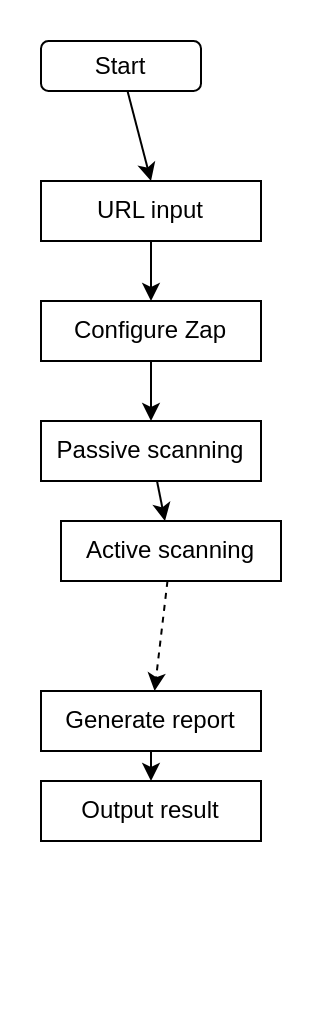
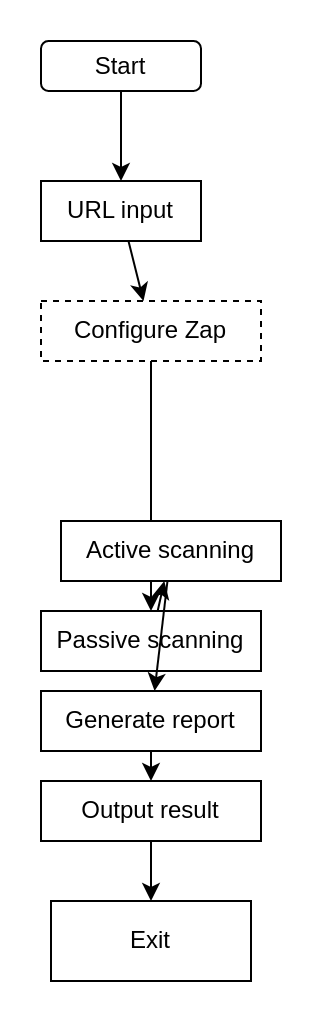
node "URL input": size 220x60 -> 160x60
node "Configure Zap": style solid -> dashed
node "Passive scanning": moved (151, 451) -> (151, 641)
edge "Active scanning" -> "Generate report": style dashed -> solid
edge "Output result" -> "Exit": added
node "Exit": added
